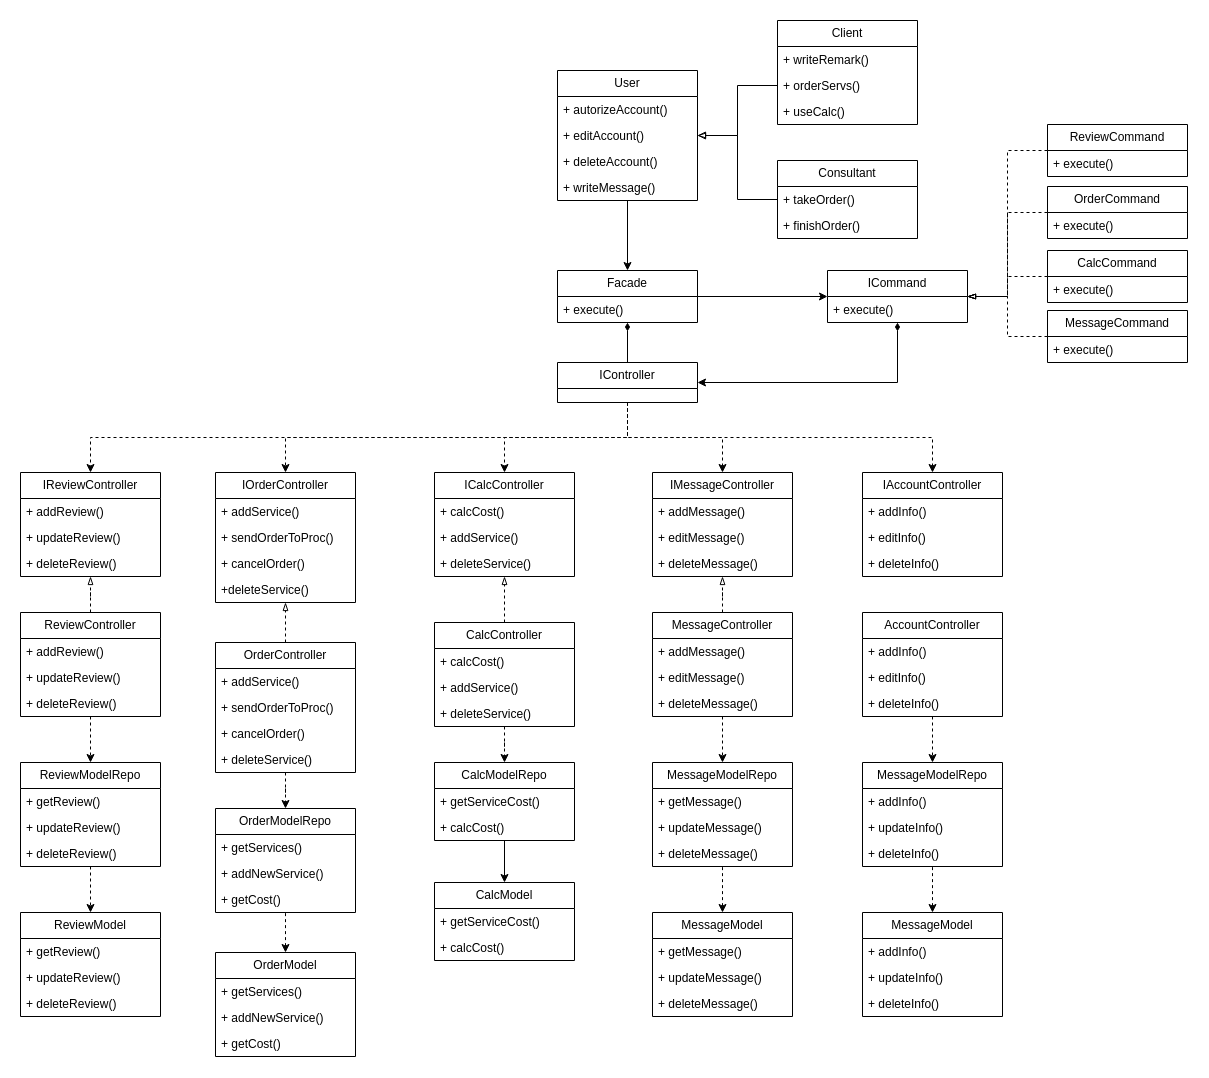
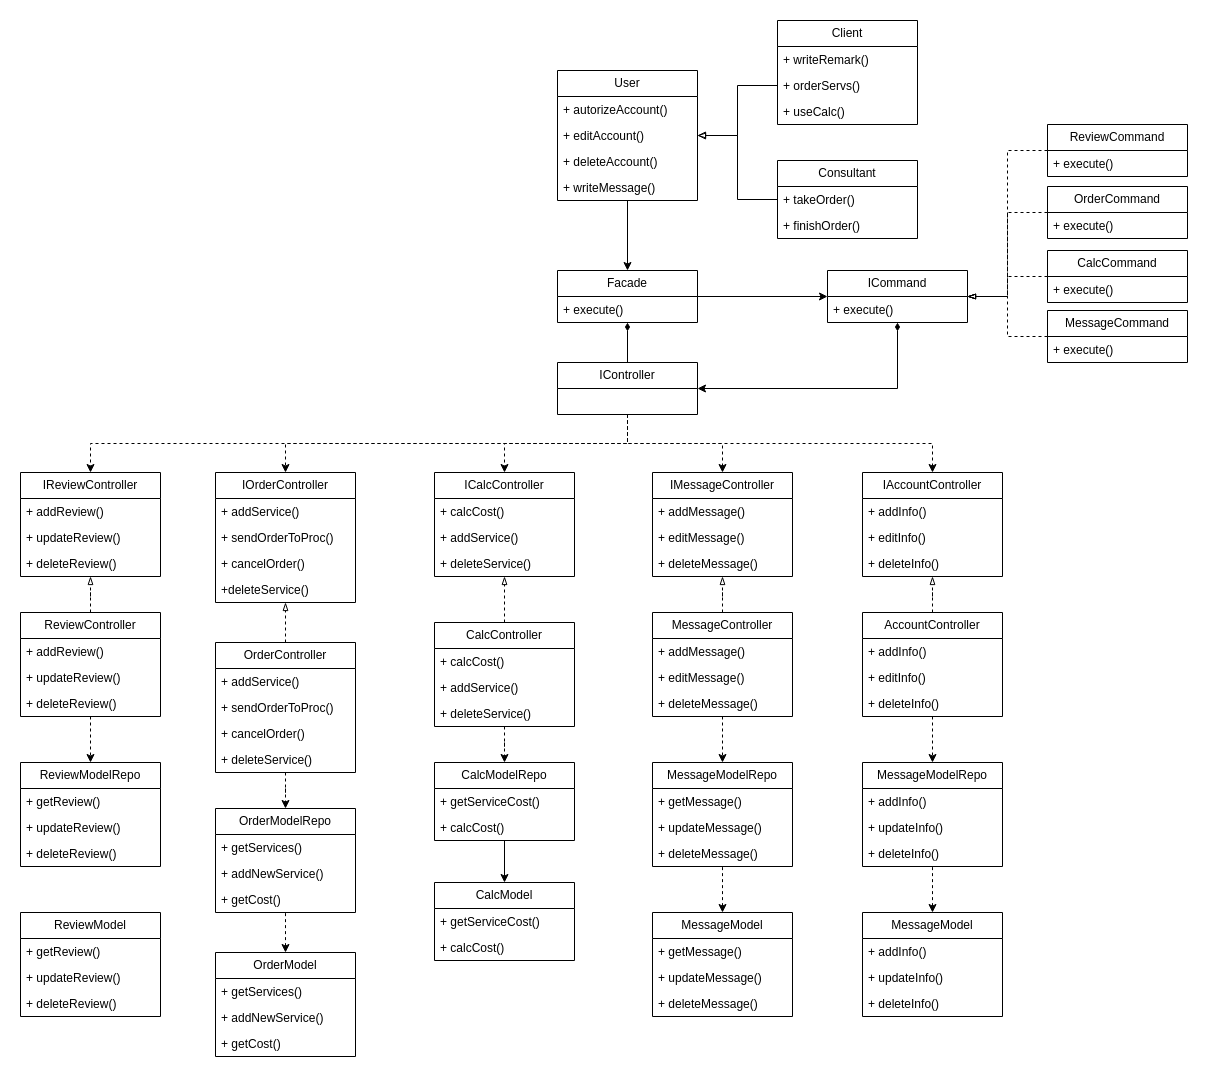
node "IController": size 140x40 -> 140x52
edge "AccountController" -> "IAccountController": added
edge "ReviewModelRepo" -> "ReviewModel": removed
